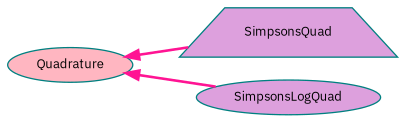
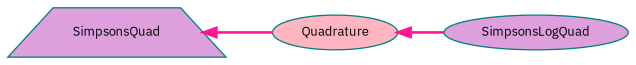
edge "SimpsonsQuad" -> "Quadrature": reversed
